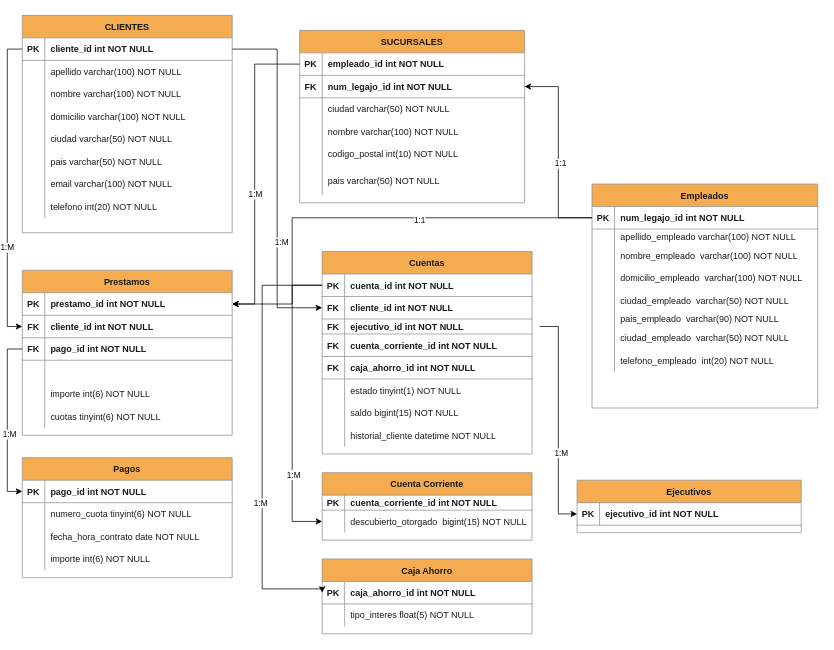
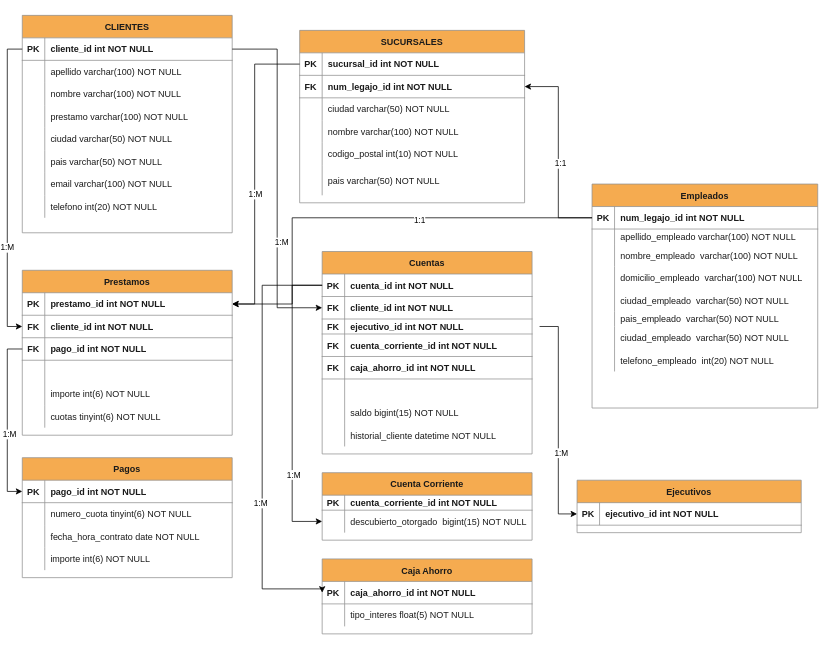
node "empleado_id int NOT NULL": label "empleado_id int NOT NULL" -> "sucursal_id int NOT NULL"
node "domicilio varchar(100) NOT NULL": label "domicilio varchar(100) NOT NULL" -> "prestamo varchar(100) NOT NULL"
node "pais_empleado varchar(90) NOT NULL": label "pais_empleado varchar(90) NOT NULL" -> "pais_empleado varchar(50) NOT NULL"
node "estado tinyint(1) NOT NULL": removed
